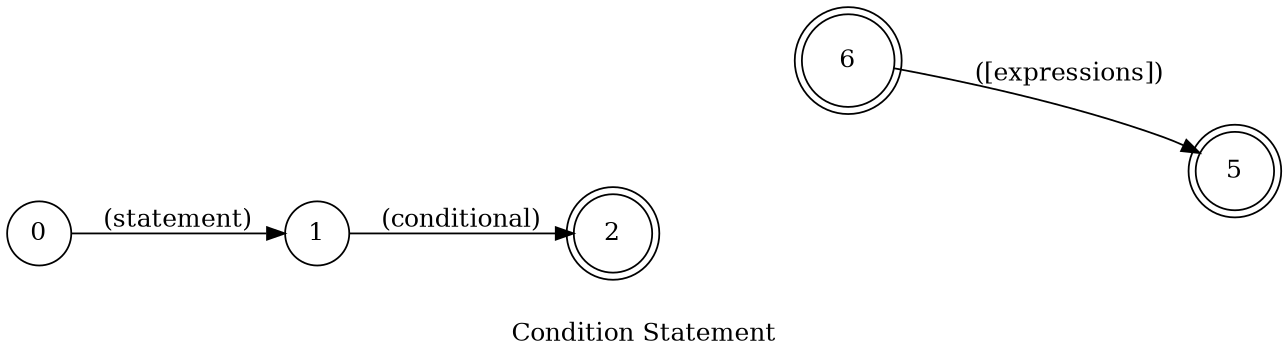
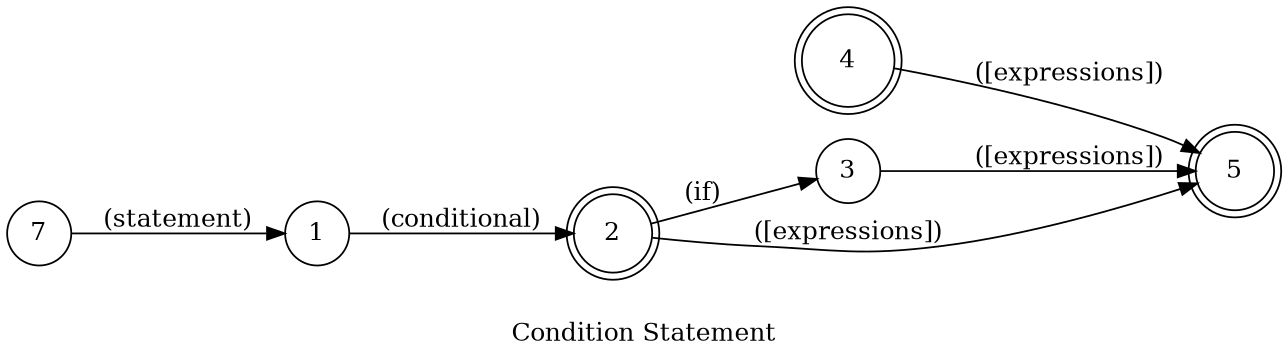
node "6": label "6" -> "4"
node "3": added
node "0": label "0" -> "7"
edge "2" -> "5": added, label "([expressions])"
